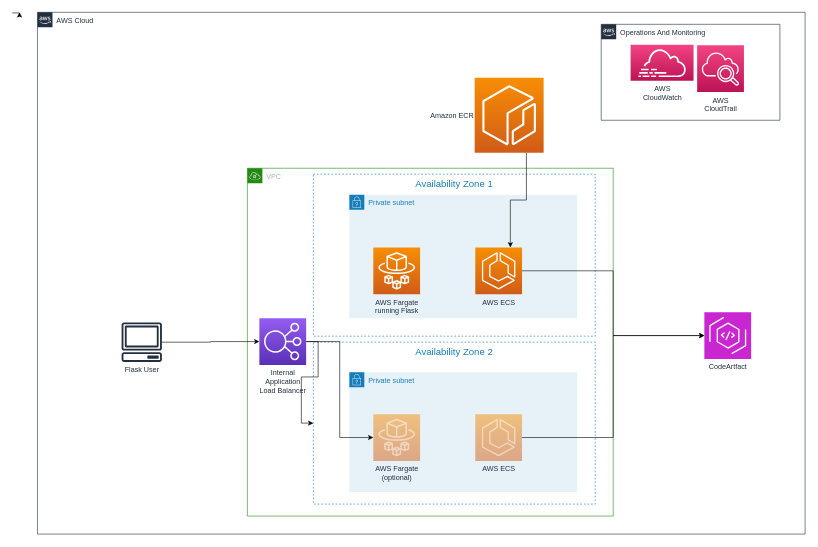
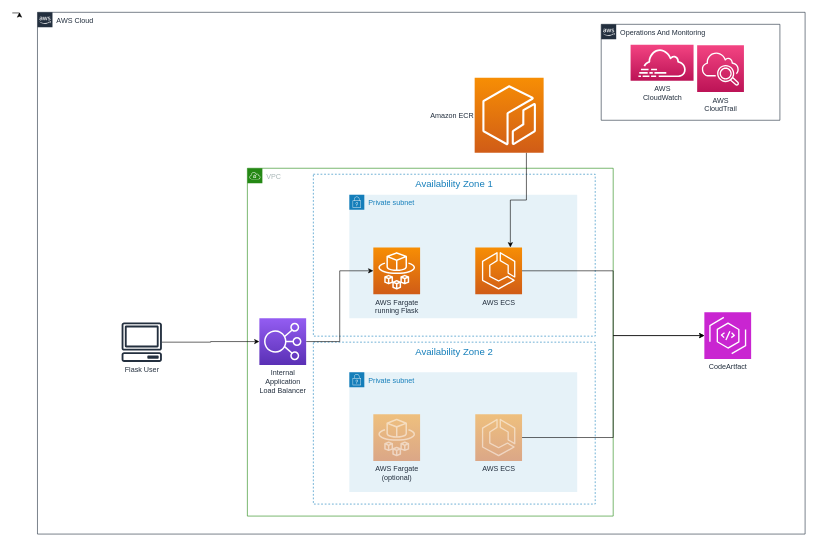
edge "Internal Application Load Balancer" -> "Availability Zone 2": now "Internal Application Load Balancer" -> "AWS Fargate running Flask"
edge "Internal Application Load Balancer" -> "AWS Fargate (optional)": removed
